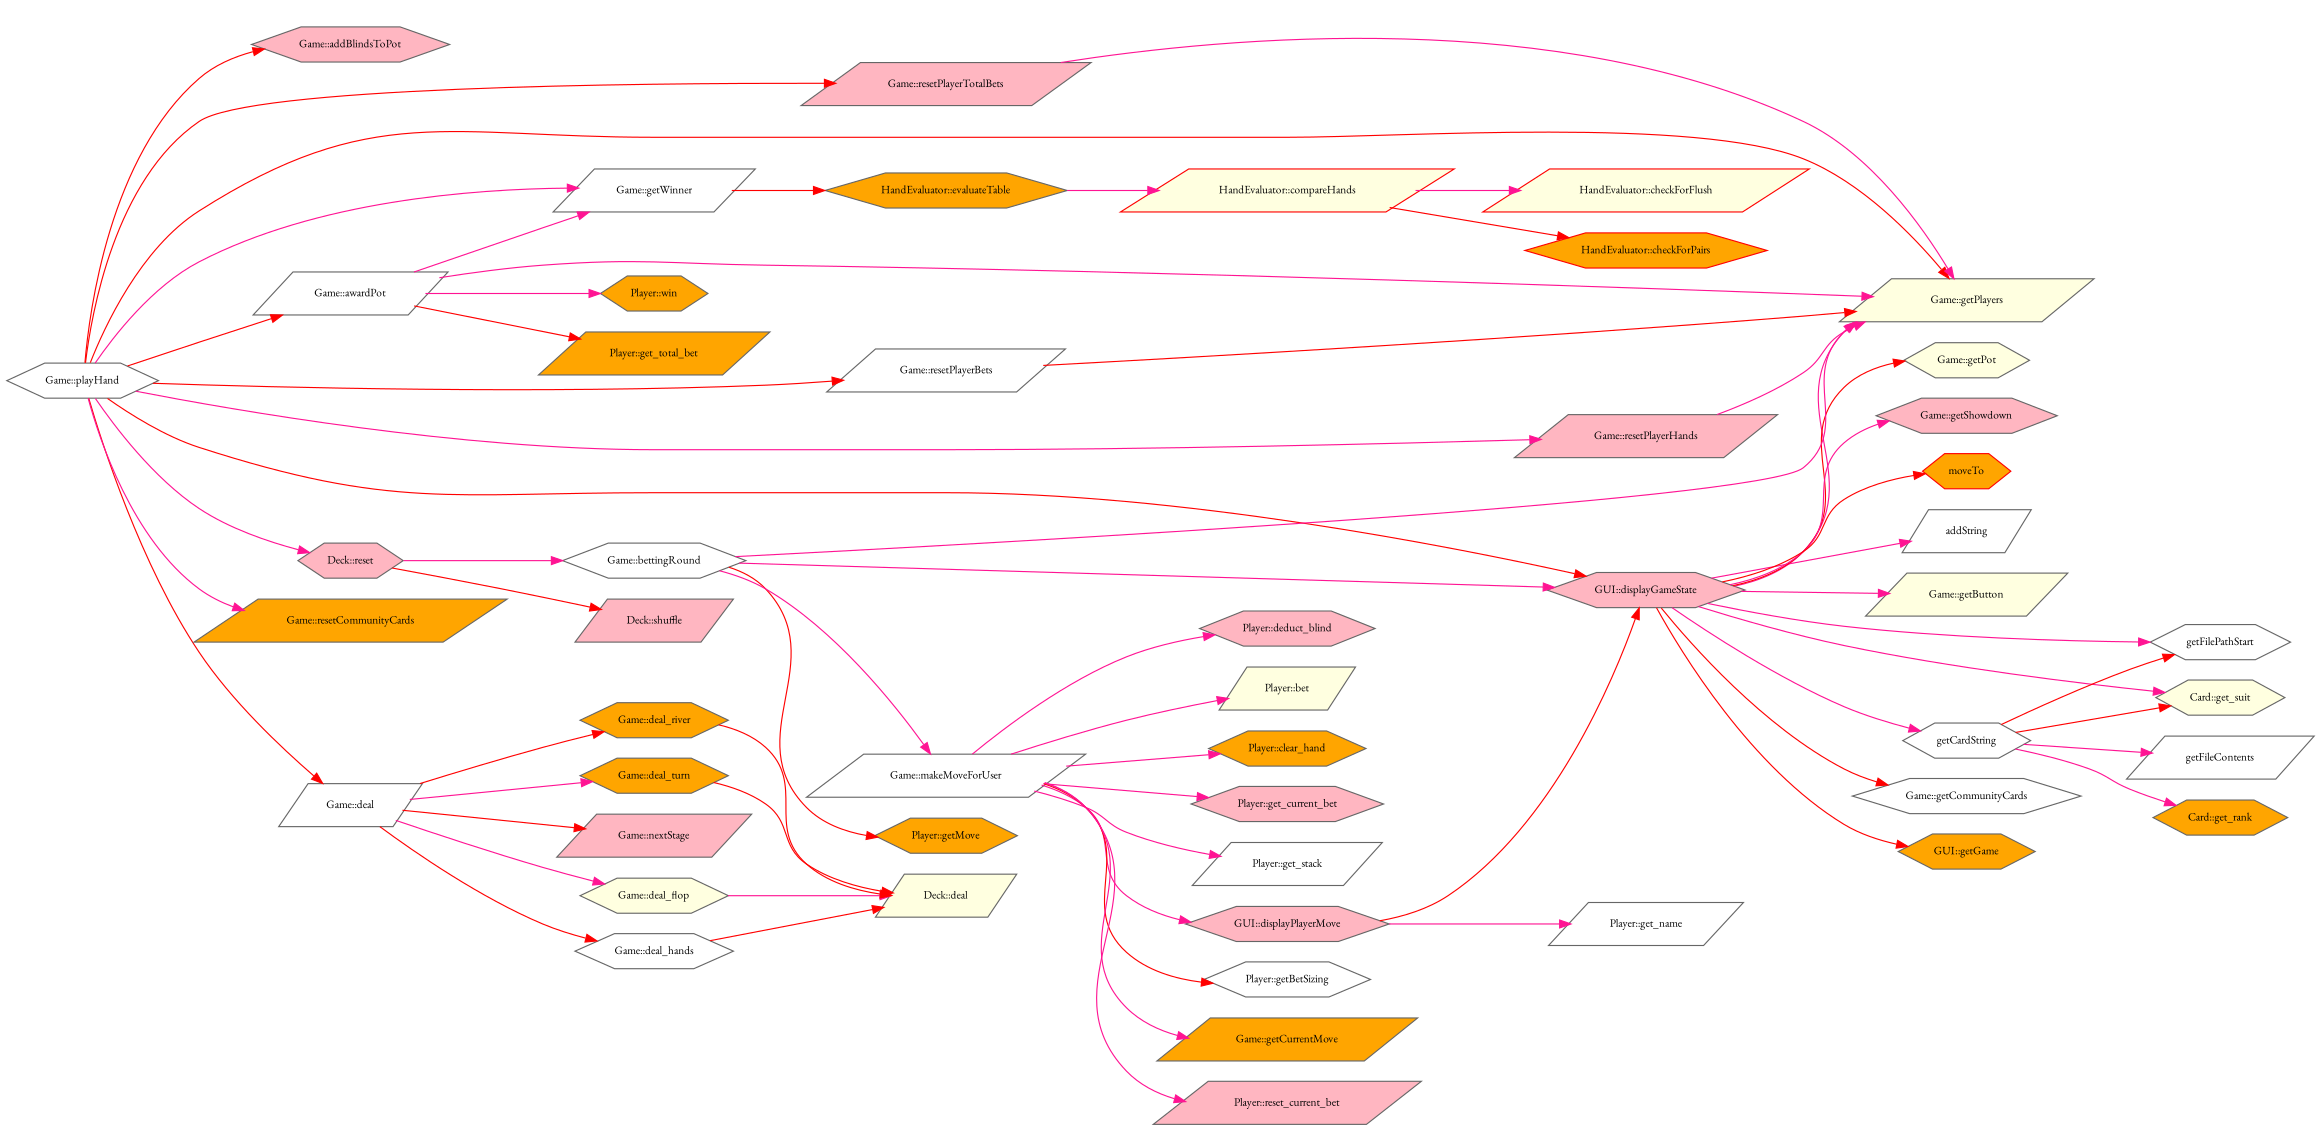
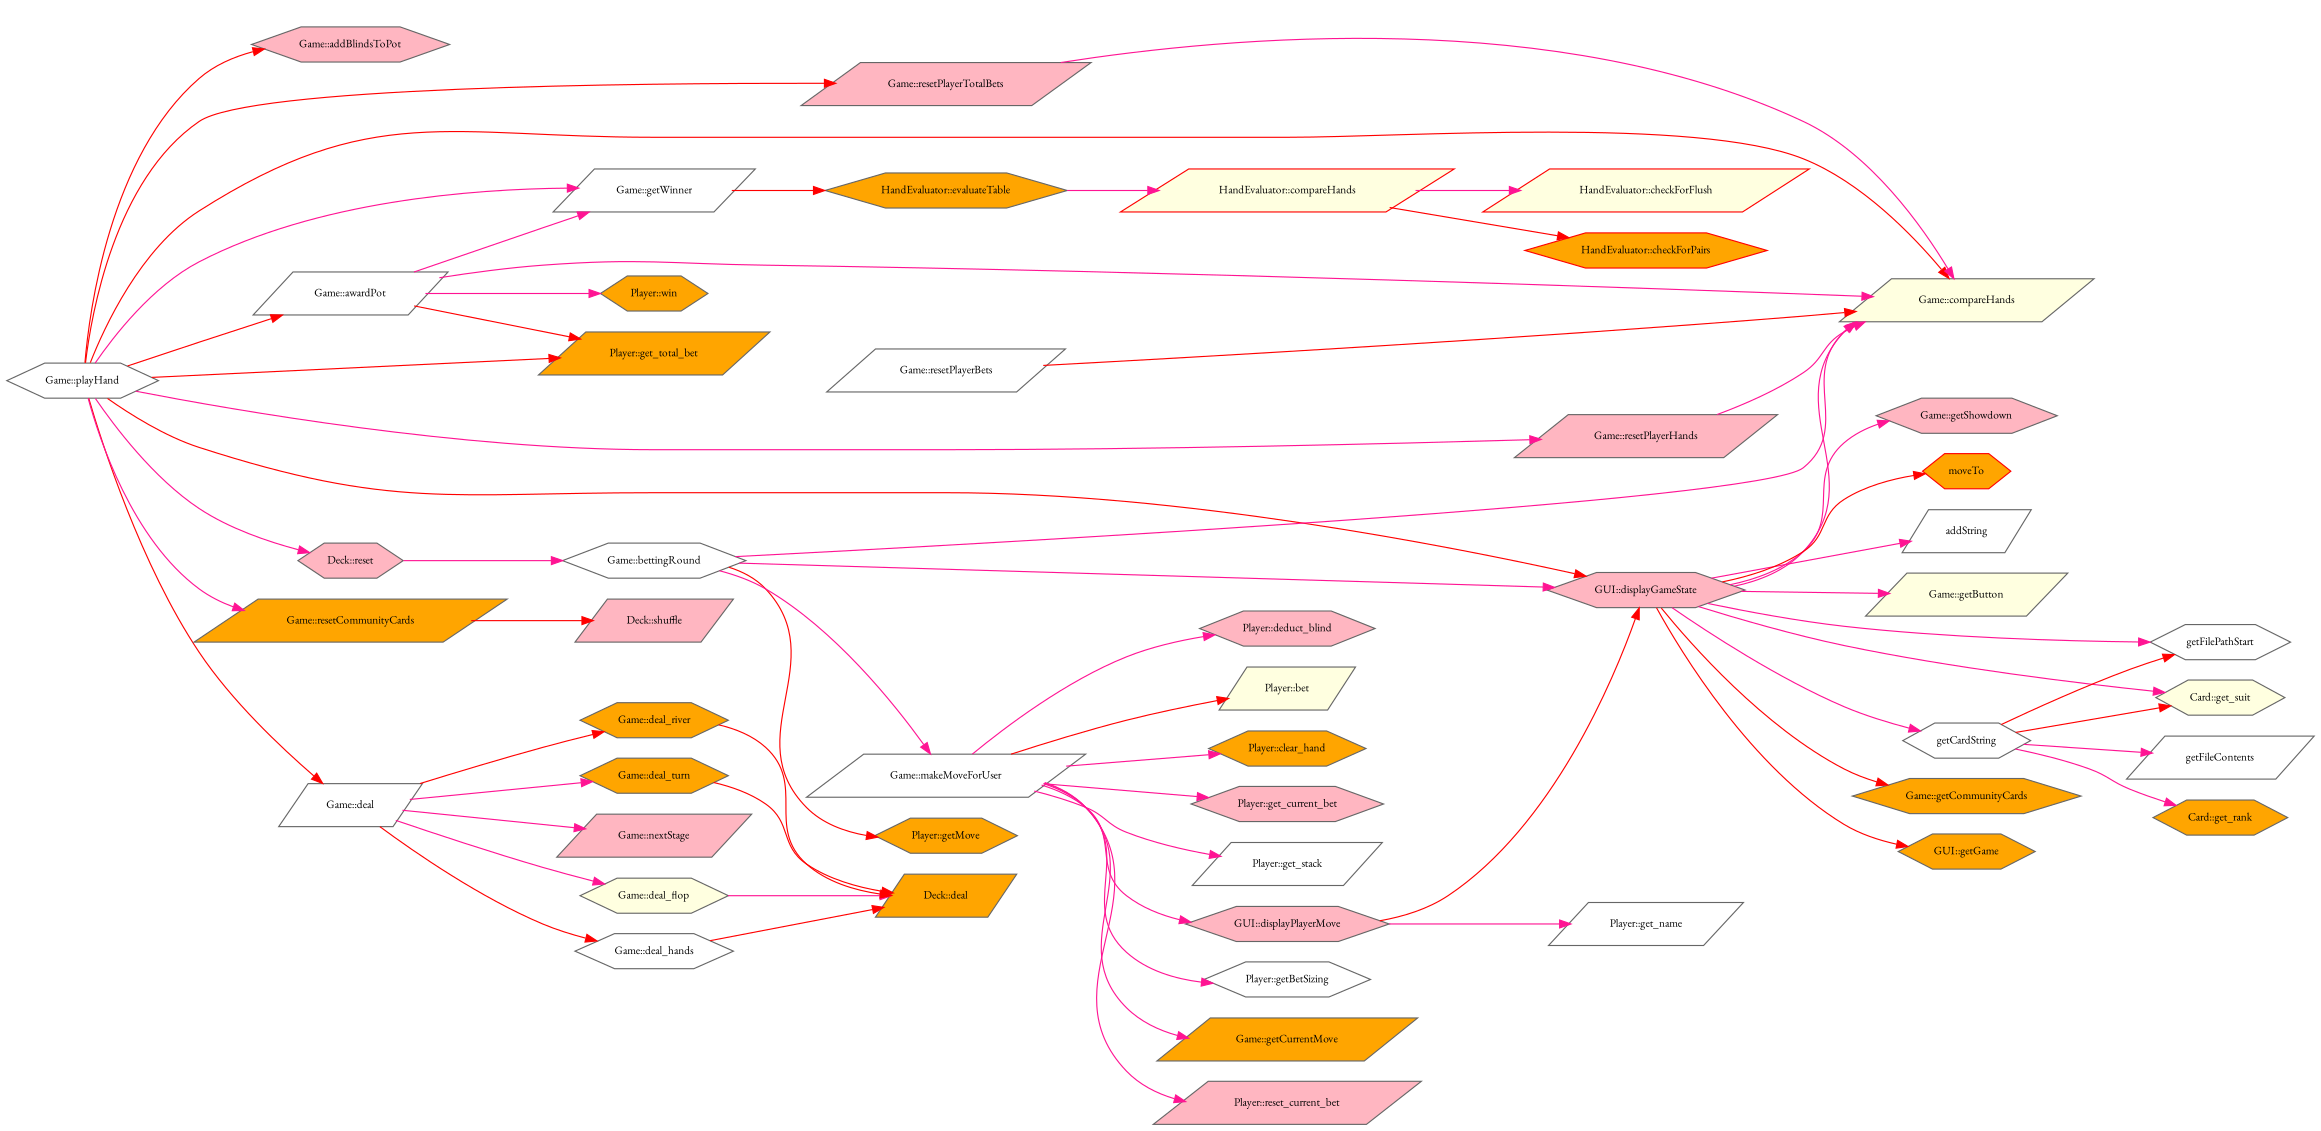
node "Game::getPlayers": label "Game::getPlayers" -> "Game::compareHands"
node "Game::getPot": removed
edge "Game::playHand" -> "Game::resetPlayerBets": now "Game::playHand" -> "Player::get_total_bet"
edge "Deck::reset" -> "Deck::shuffle": now "Game::resetCommunityCards" -> "Deck::shuffle"
edge "Game::makeMoveForUser" -> "Player::bet": color deeppink -> red
node "Game::getCommunityCards": fillcolor white -> orange
edge "Game::deal" -> "Game::nextStage": color red -> deeppink
node "Deck::deal": fillcolor lightyellow -> orange
edge "Game::makeMoveForUser" -> "Player::getBetSizing": color red -> deeppink
